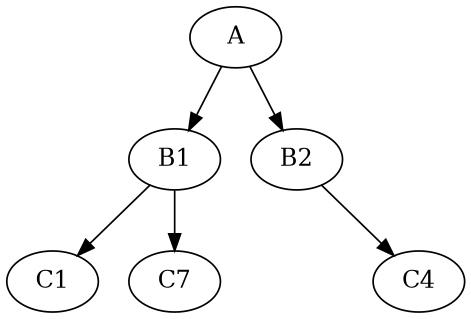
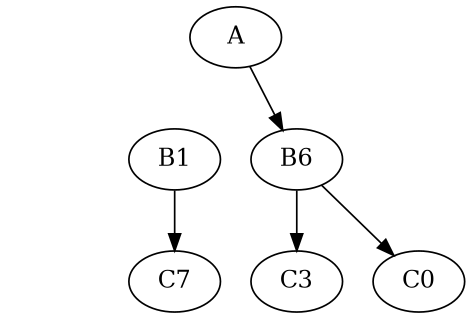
edge "A" -> "B1": removed
node "B2": label "B2" -> "B6"
node "C1": removed
node "C3": added
node "C4": label "C4" -> "C0"
